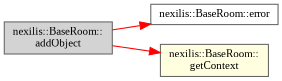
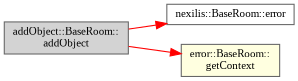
node "nexilis::BaseRoom:: addObject": label "nexilis::BaseRoom:: addObject" -> "addObject::BaseRoom:: addObject"
node "nexilis::BaseRoom:: getContext": label "nexilis::BaseRoom:: getContext" -> "error::BaseRoom:: getContext"
